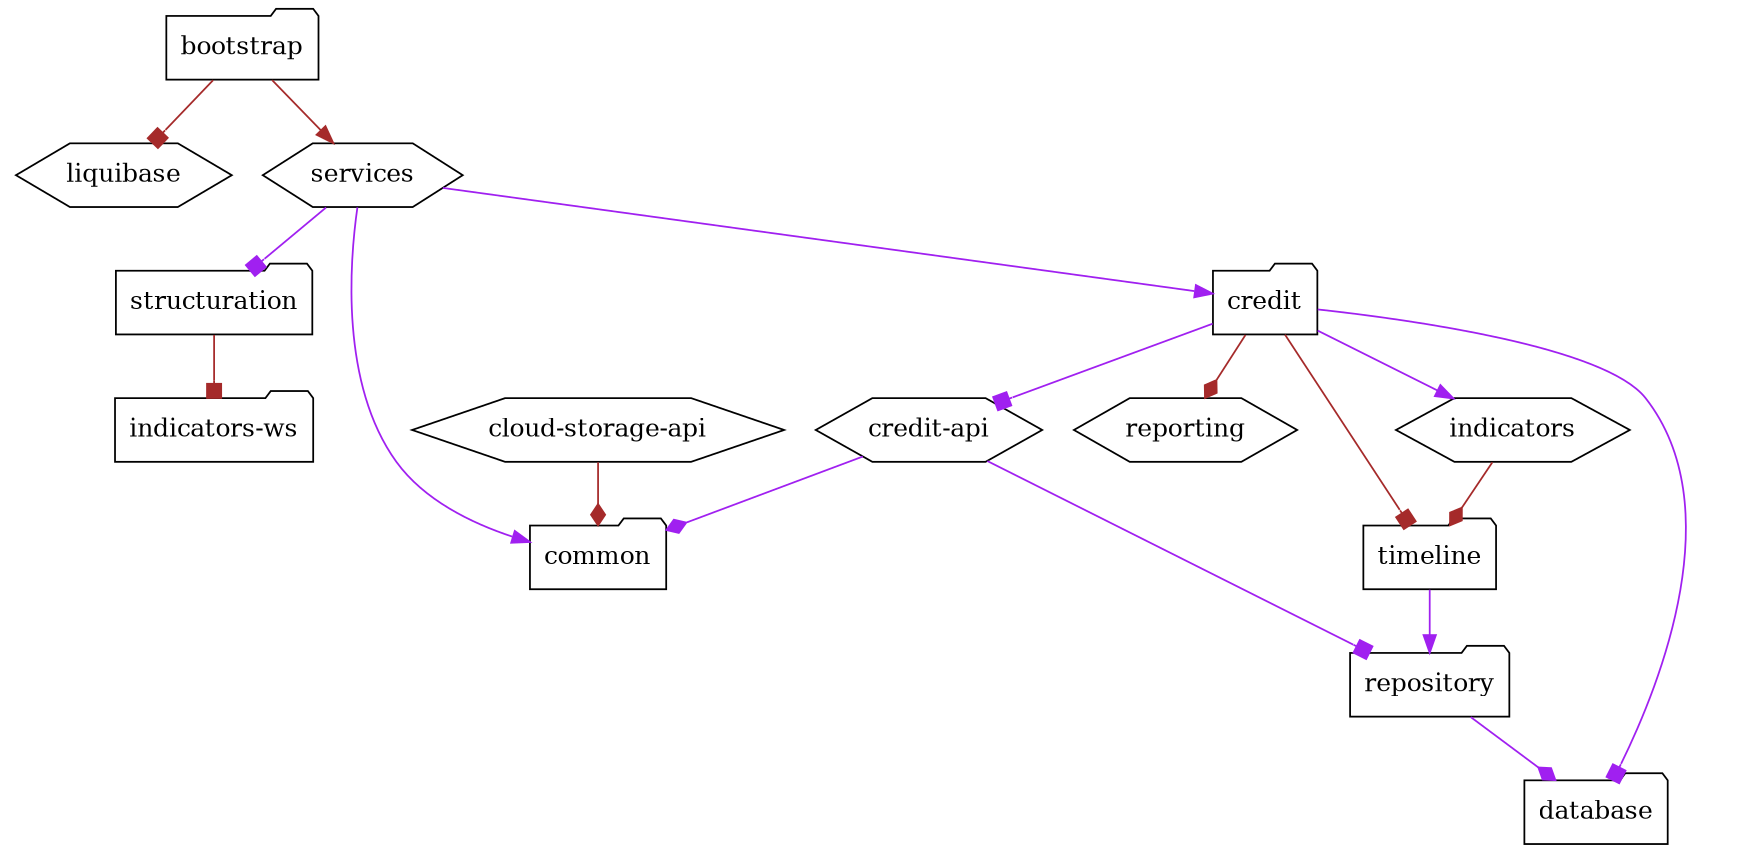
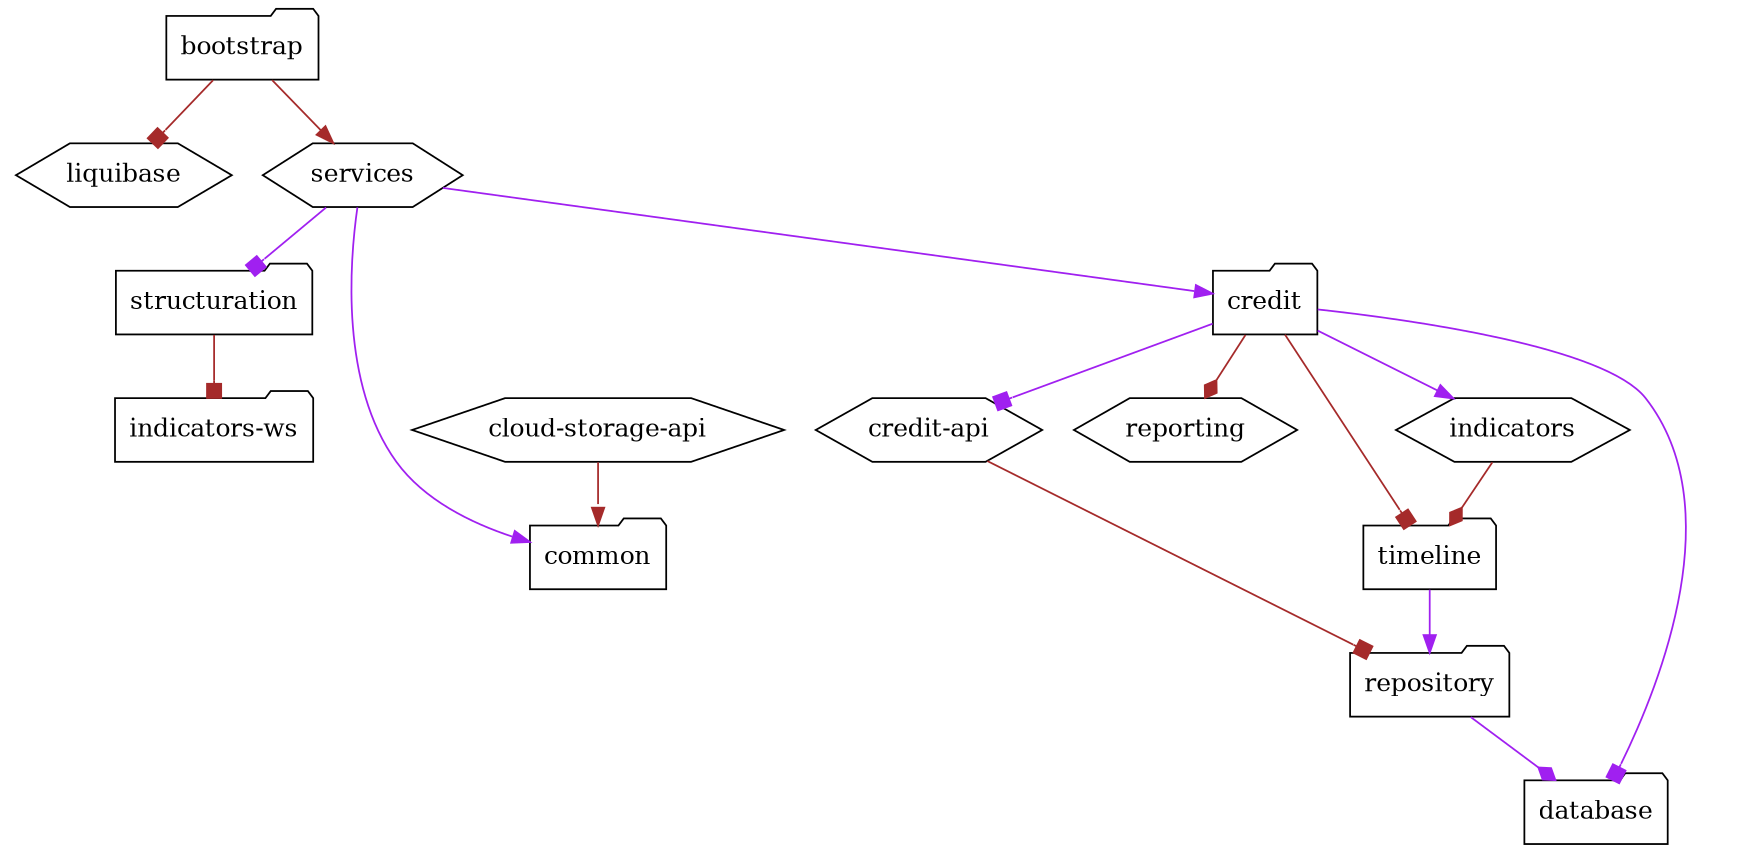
edge "cloud-storage-api" -> "common": arrowhead diamond -> normal
edge "credit-api" -> "common": removed
edge "credit-api" -> "repository": color purple -> brown
